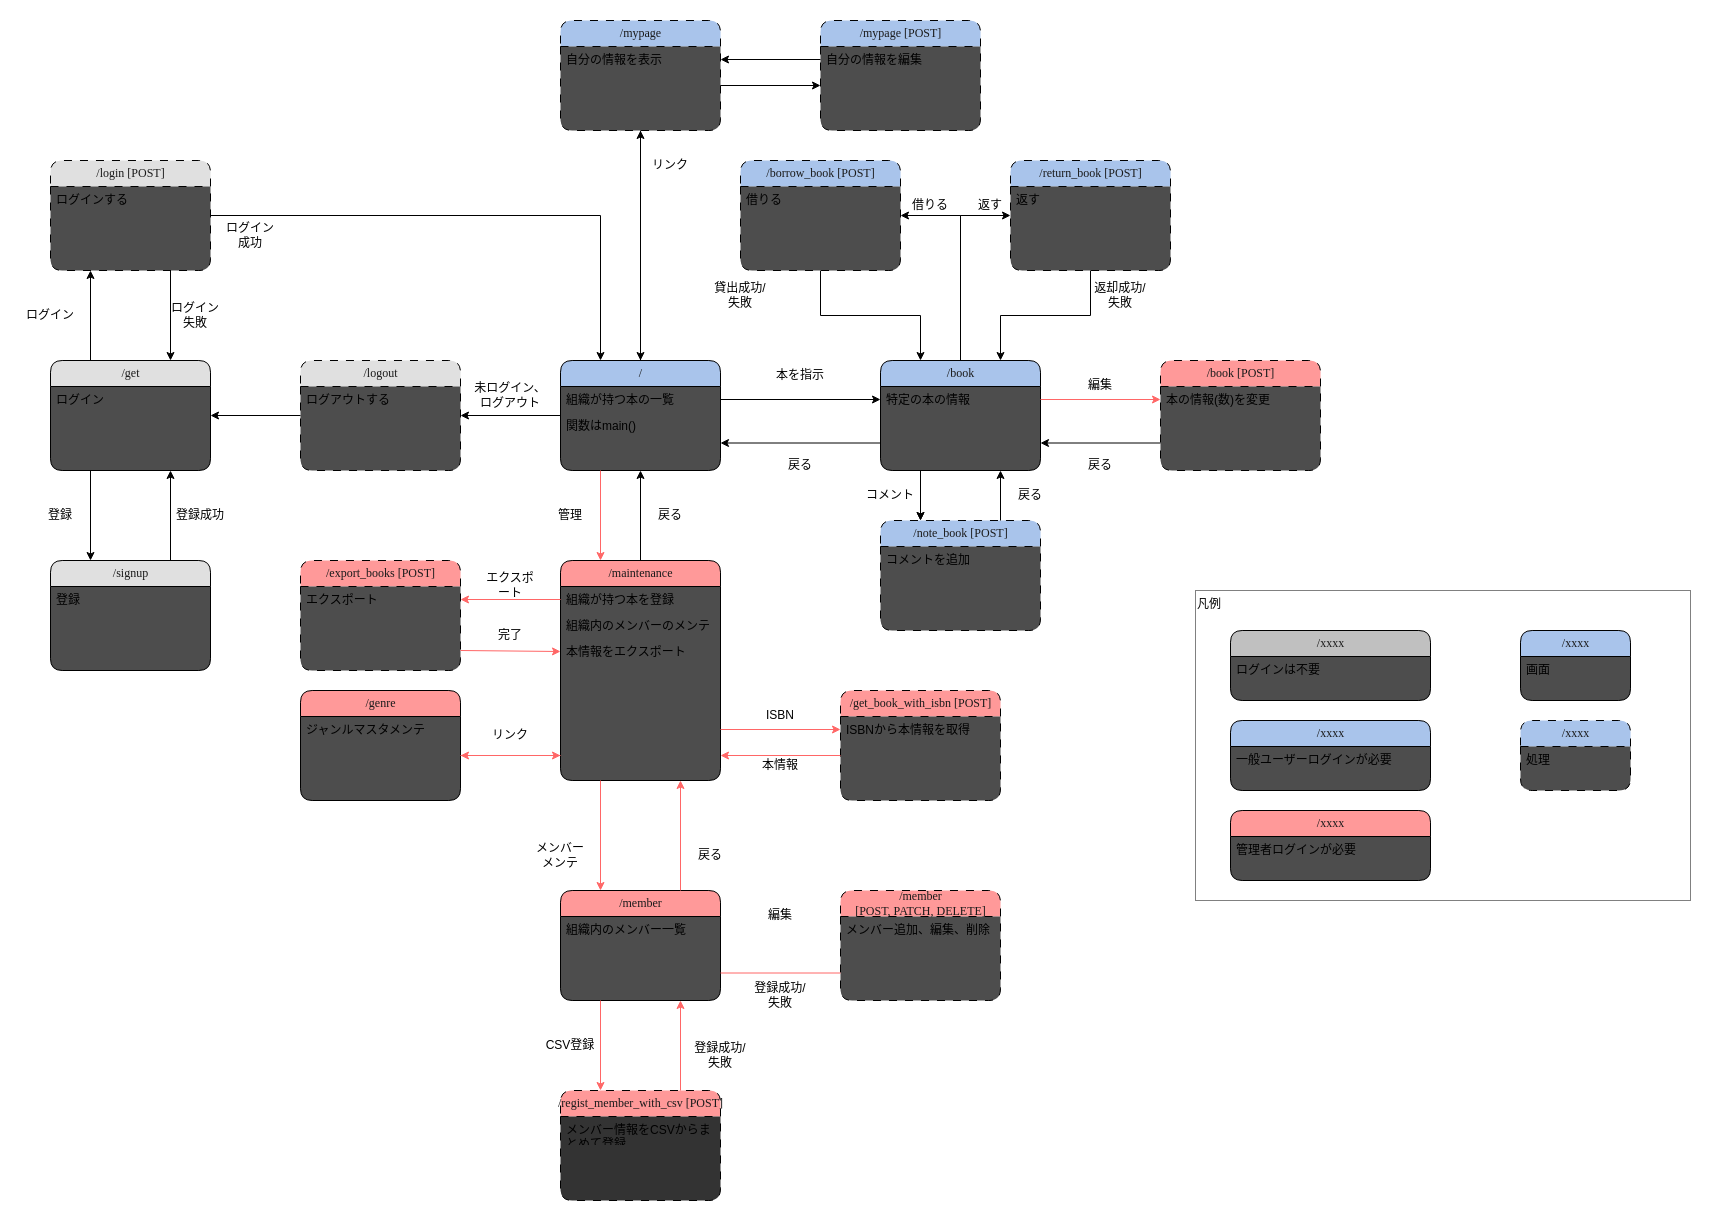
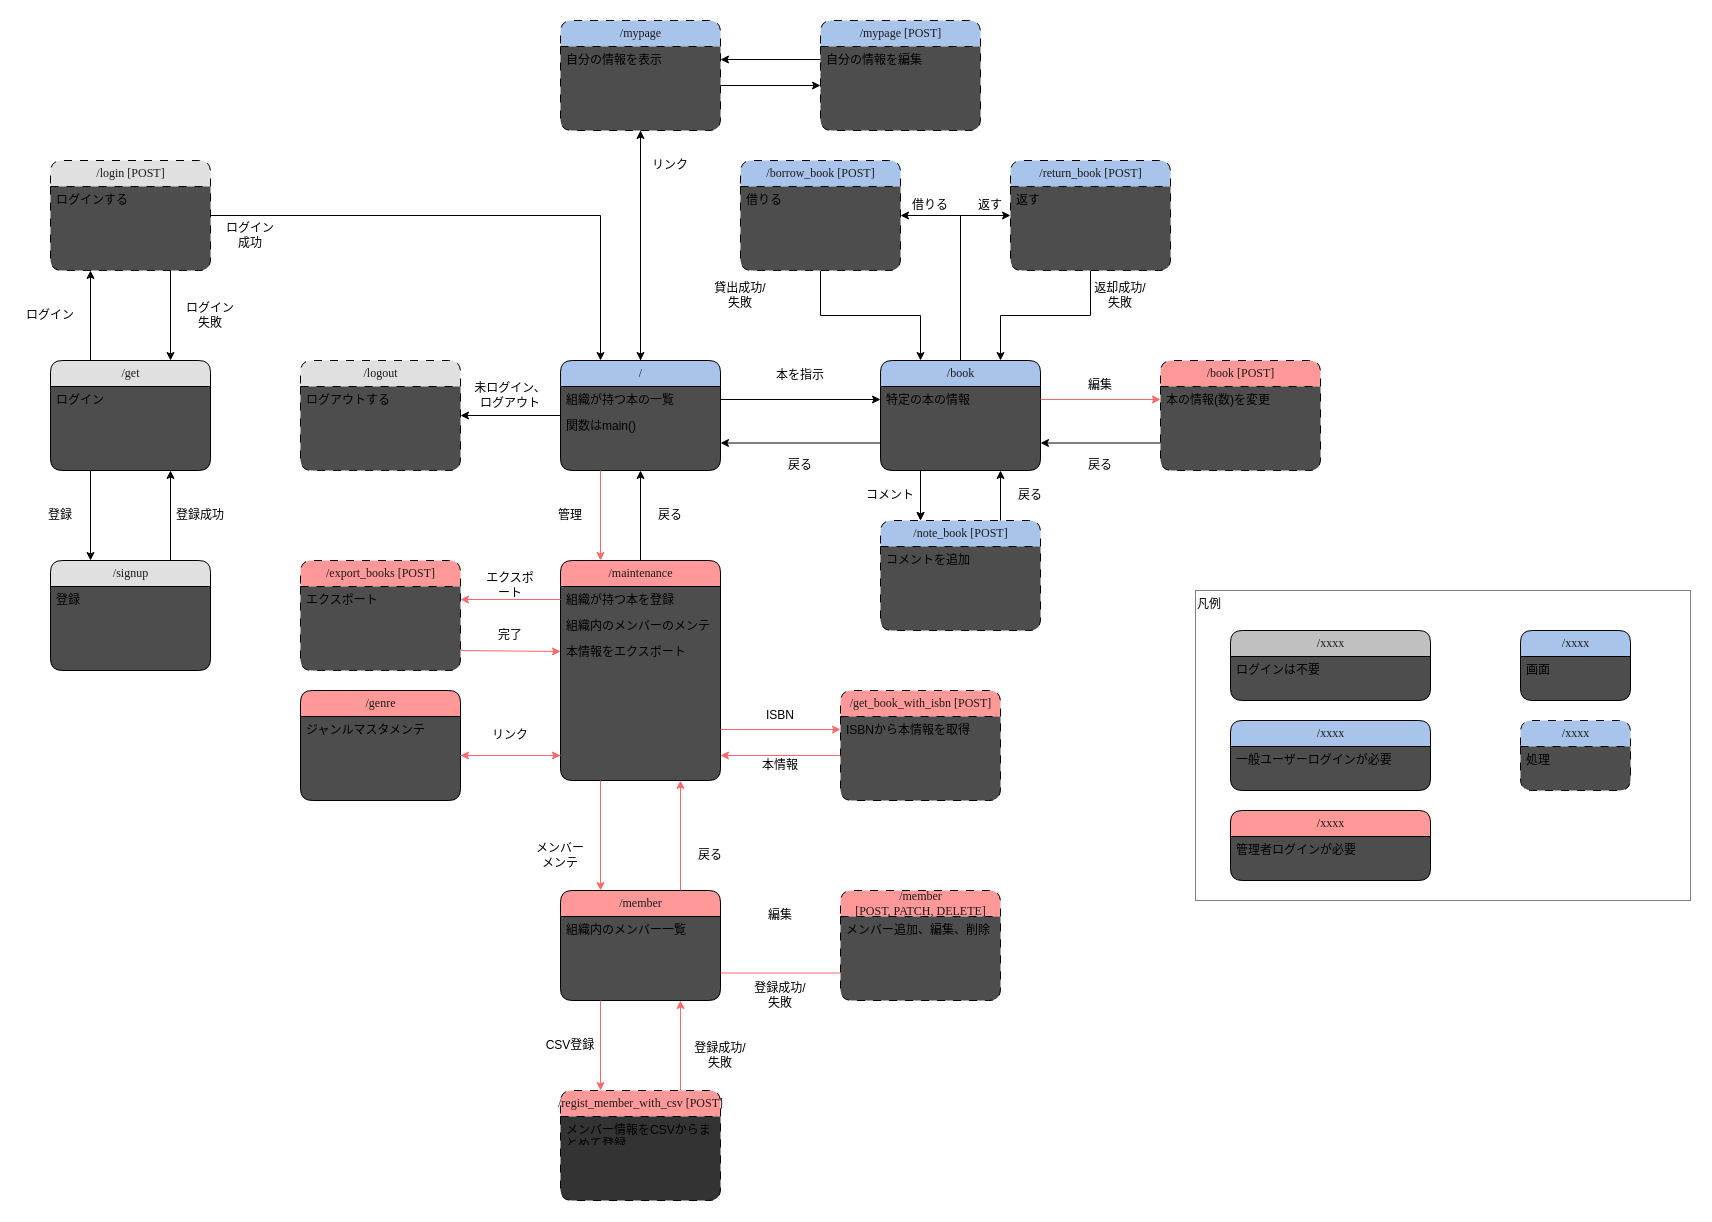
node "ログイン失敗": moved (196, 316) -> (211, 316)
edge "/logout" -> "/get": removed
